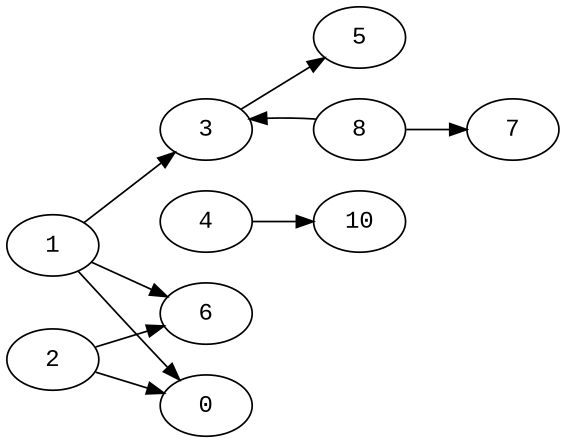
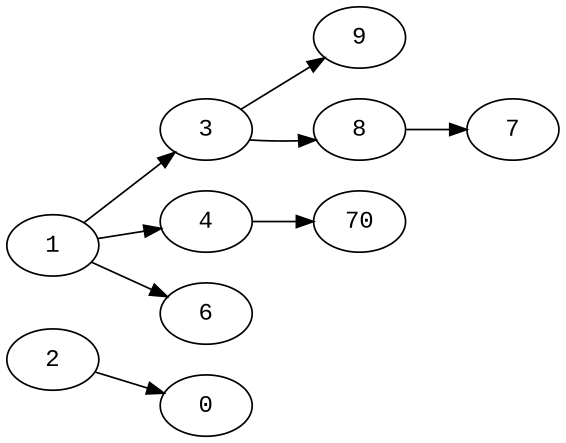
node "5": label "5" -> "9"
edge "8" -> "3": reversed
node "10": label "10" -> "70"
edge "1" -> "0": now "1" -> "4"
edge "2" -> "6": removed
